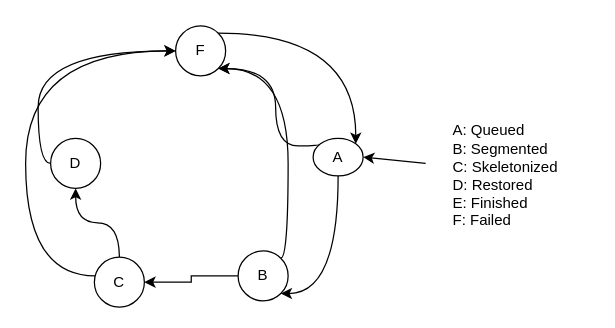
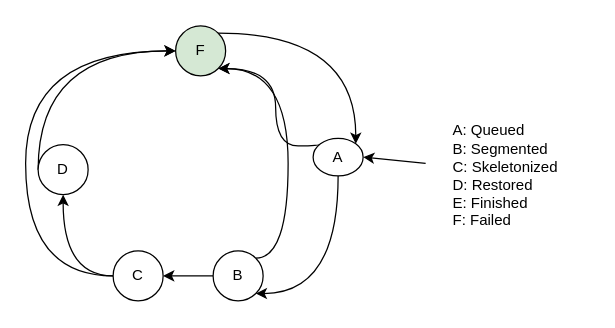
node "F": fillcolor #ffffff -> #d5e8d4
node "D": moved (76, 163) -> (63, 169)
node "B": moved (263, 276) -> (238, 276)
node "C": moved (119, 282) -> (138, 276)
